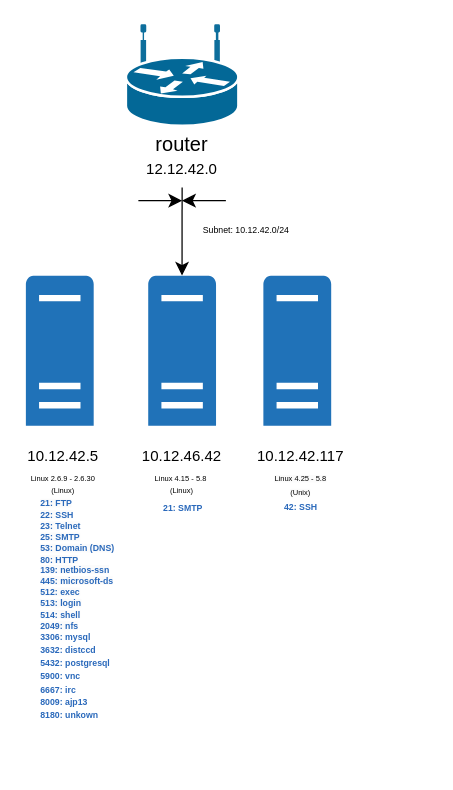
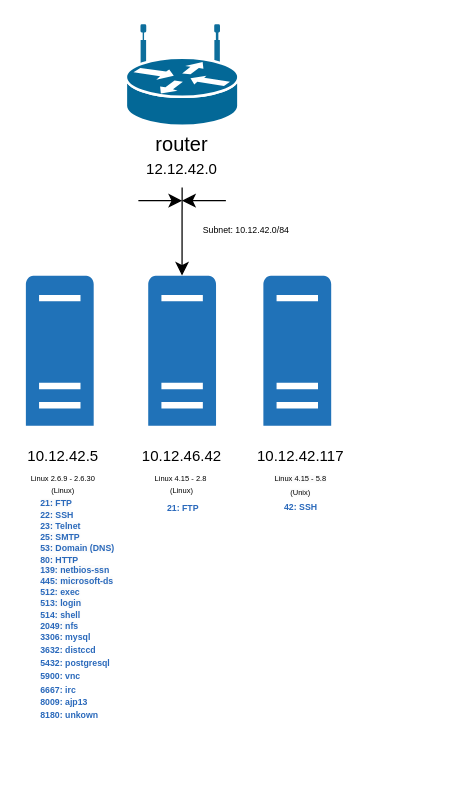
node "Subnet: 10.12.42.0/24": label "Subnet: 10.12.42.0/24" -> "Subnet: 10.12.42.0/84"
node "Linux 4.15 - 5.8 (Linux)": label "Linux 4.15 - 5.8 (Linux)" -> "Linux 4.15 - 2.8 (Linux)"
node "Linux 4.25 - 5.8 (Unix)": label "Linux 4.25 - 5.8 (Unix)" -> "Linux 4.15 - 5.8 (Unix)"
node "21: SMTP": label "21: SMTP" -> "21: FTP"
